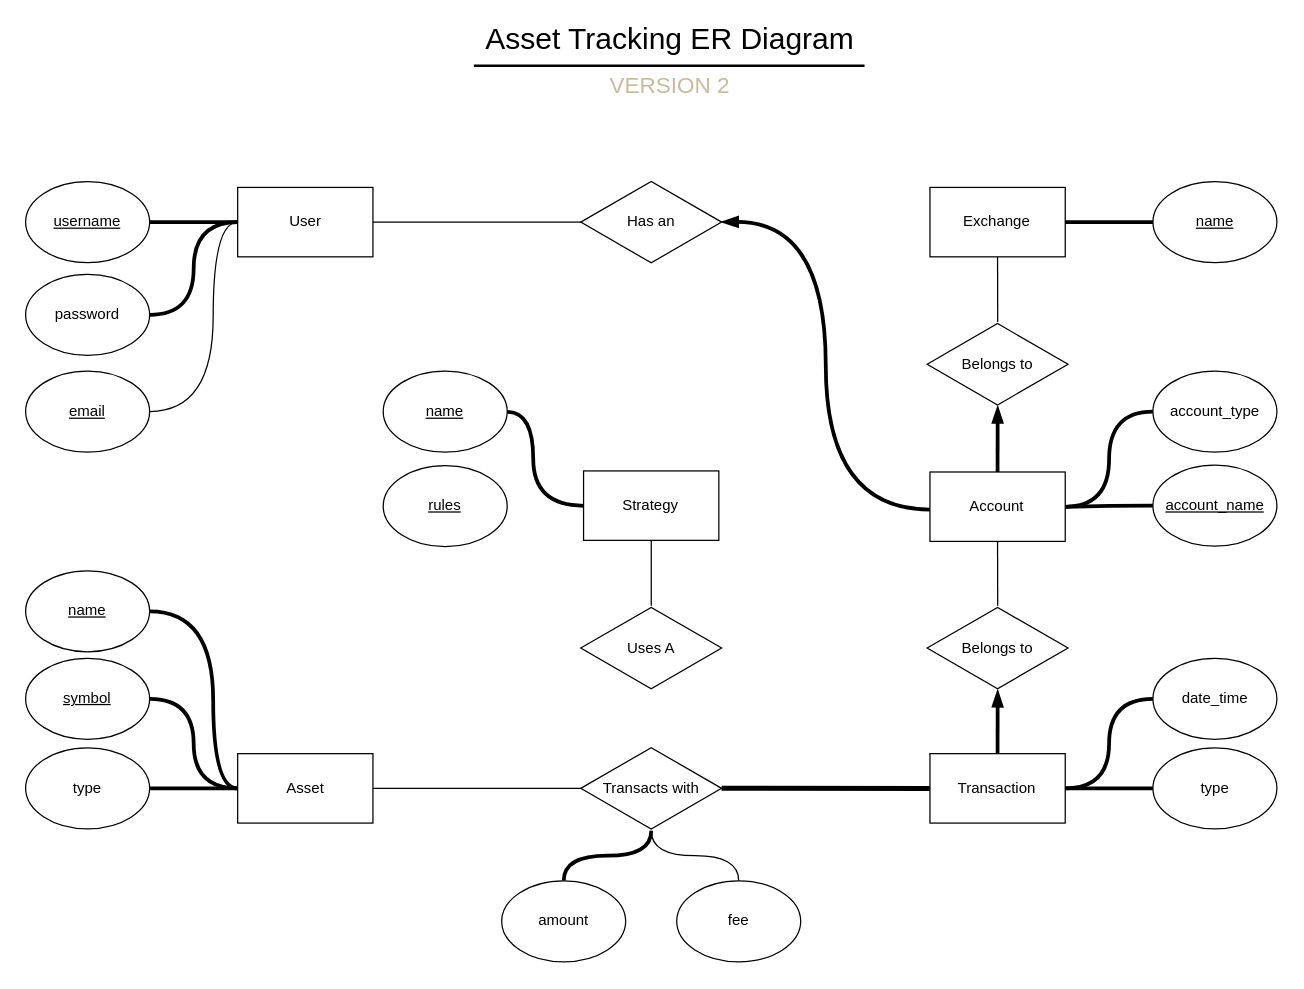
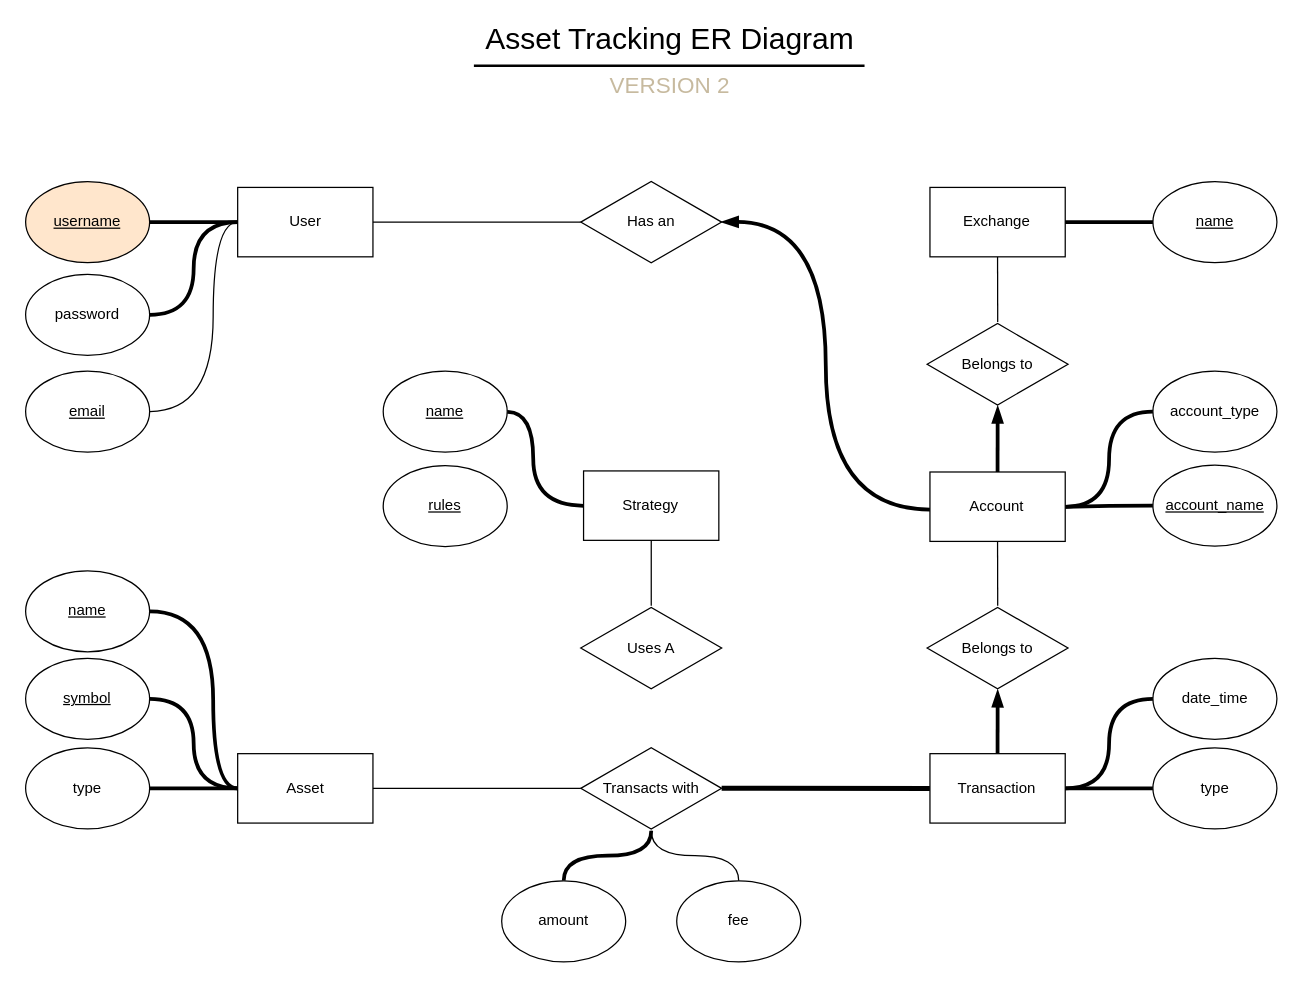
node "username": fillcolor #ffffff -> #ffe6cc
